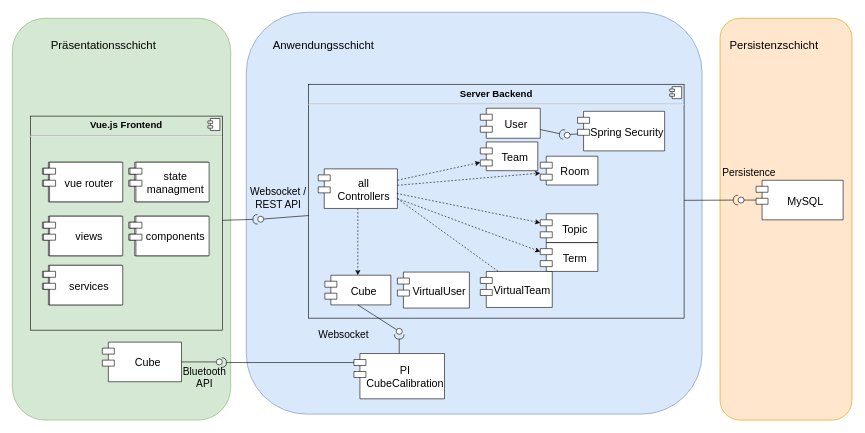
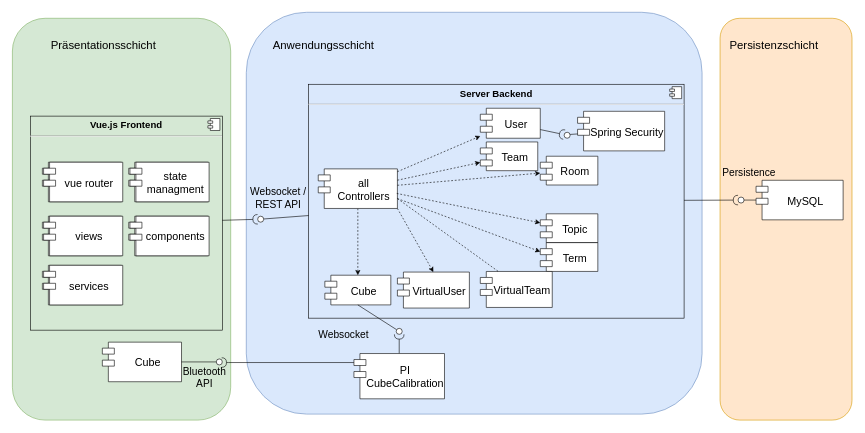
edge "all Controllers" -> "User": added
edge "all Controllers" -> "VirtualUser": added
